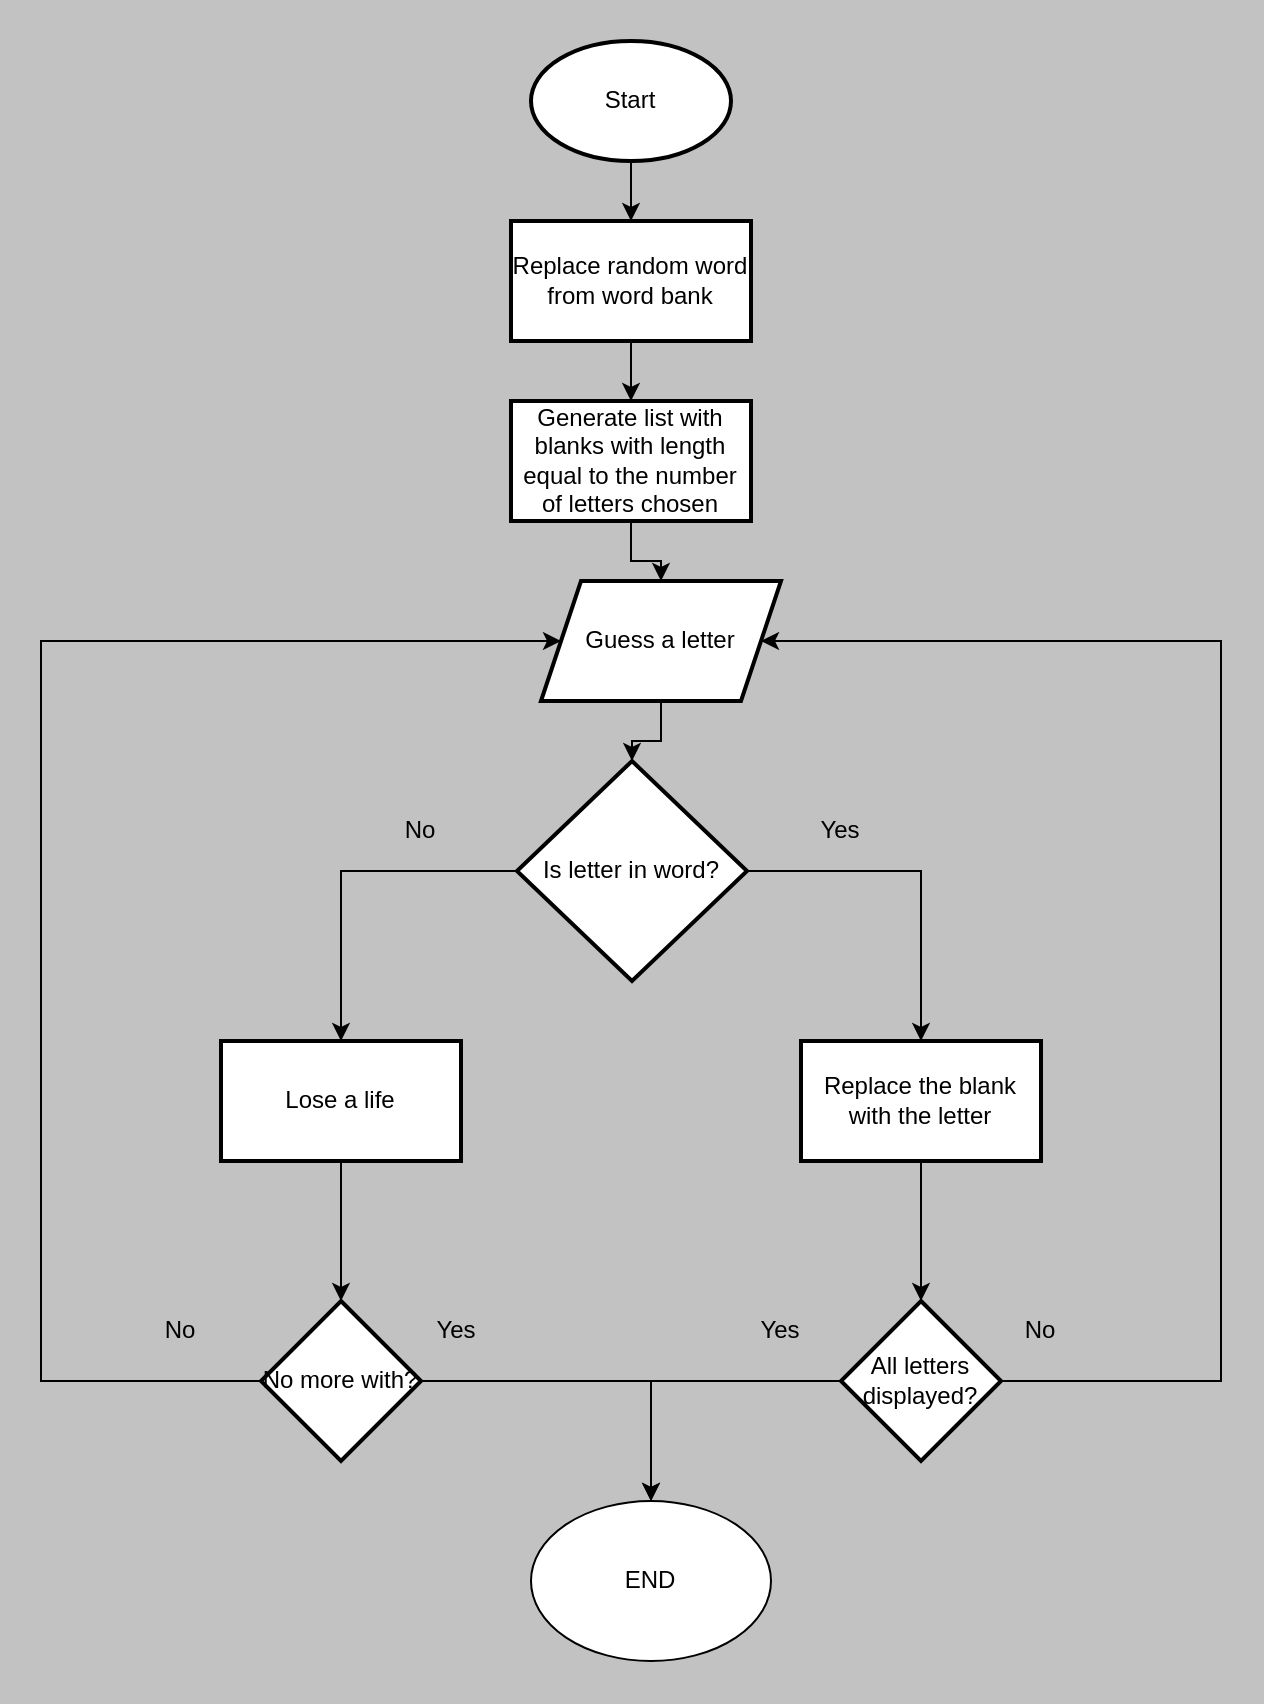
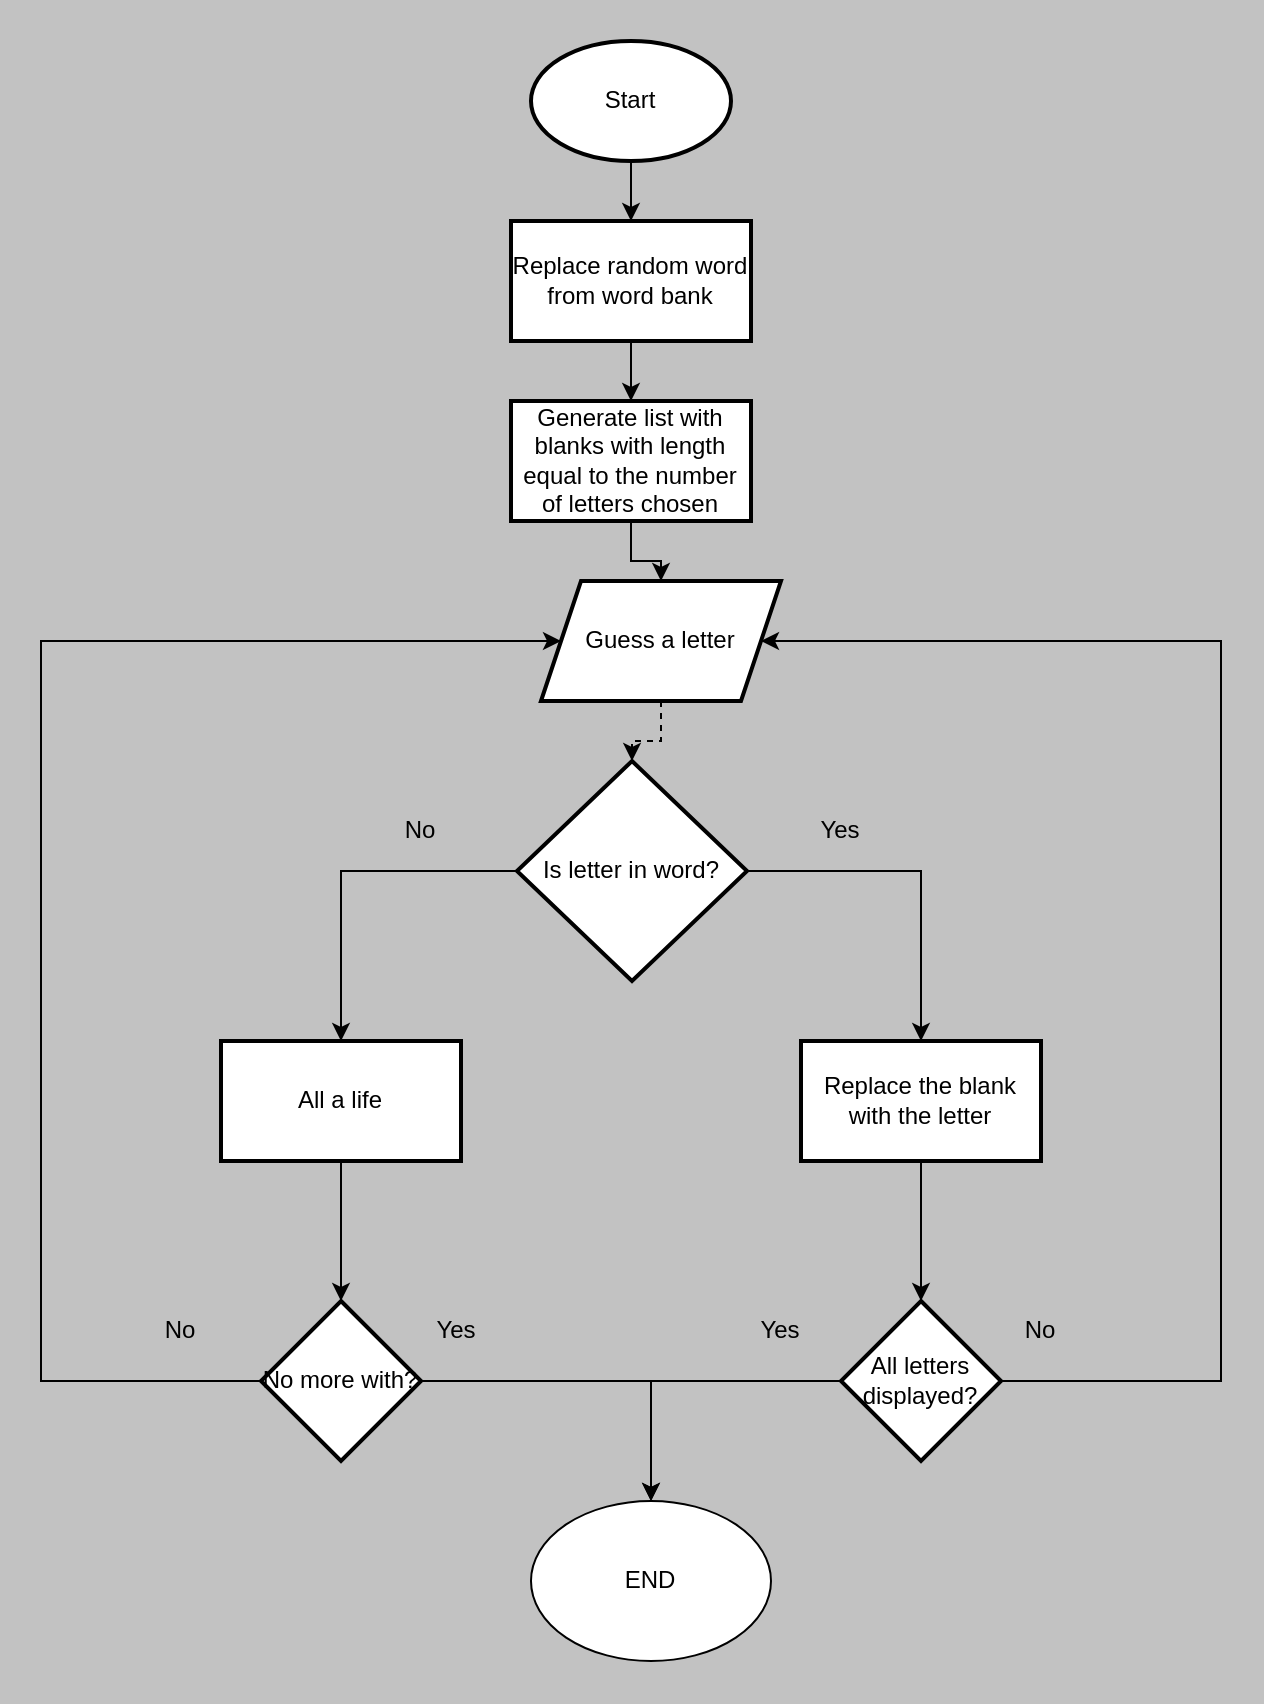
edge "Guess a letter" -> "Is letter in word?": style solid -> dashed
node "Lose a life": label "Lose a life" -> "All a life"
